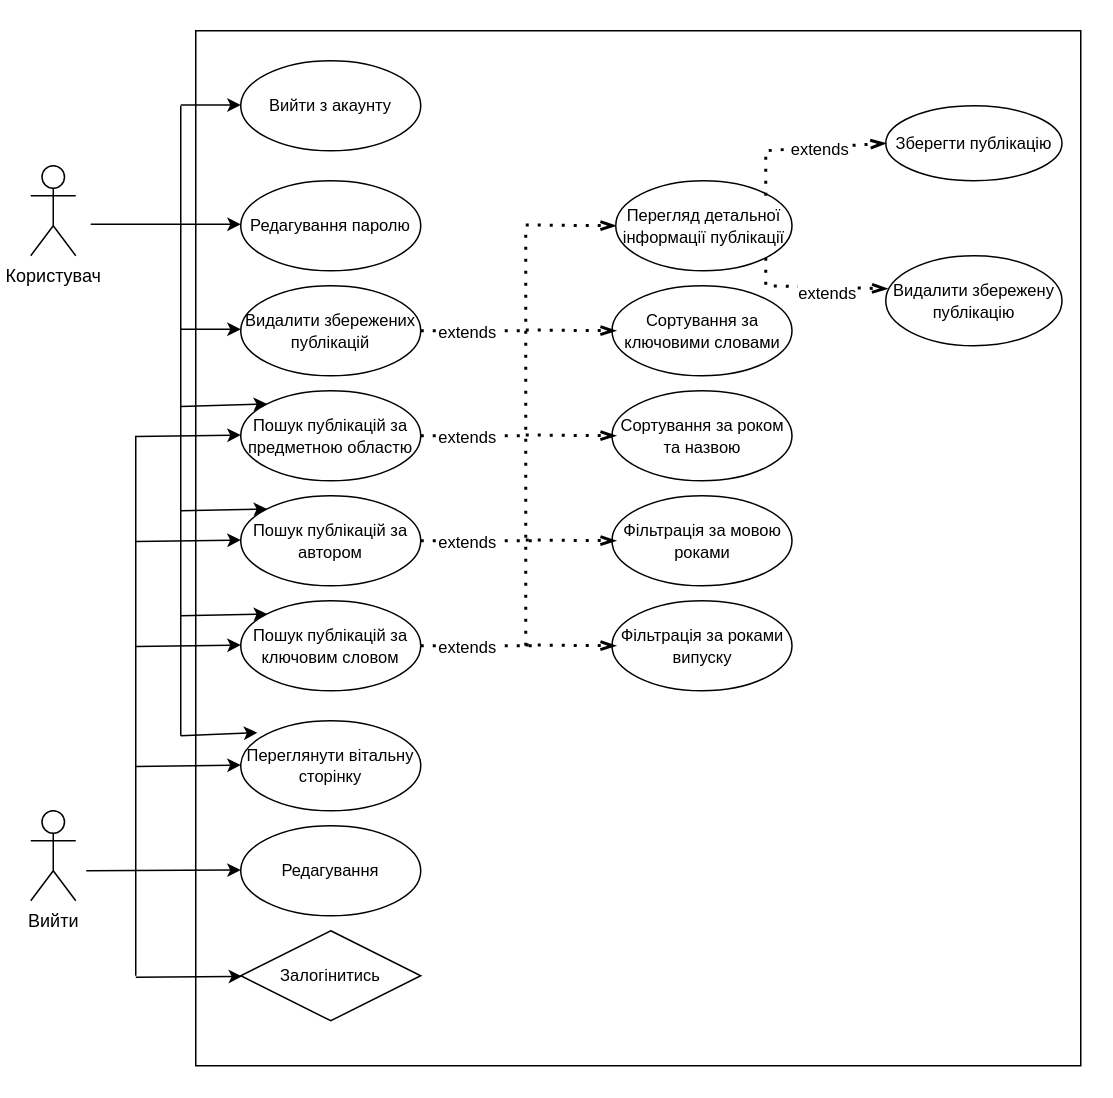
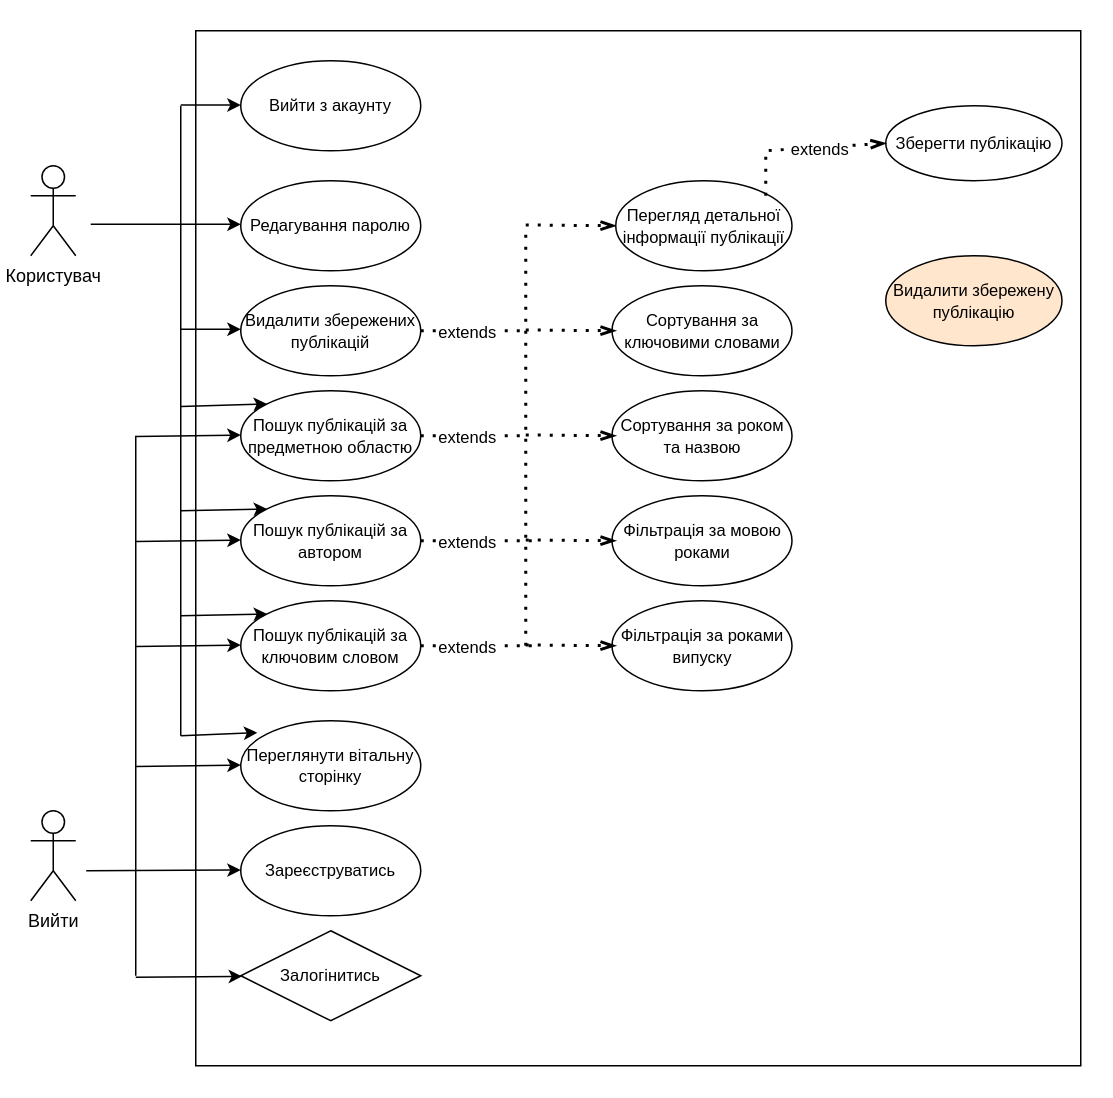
edge "Перегляд детальної інформації публікації" -> "Видалити збережену публікацію": removed, label "extends"
node "Видалити збережену публікацію": fillcolor #ffffff -> #ffe6cc
node "Редагування": label "Редагування" -> "Зареєструватись"
